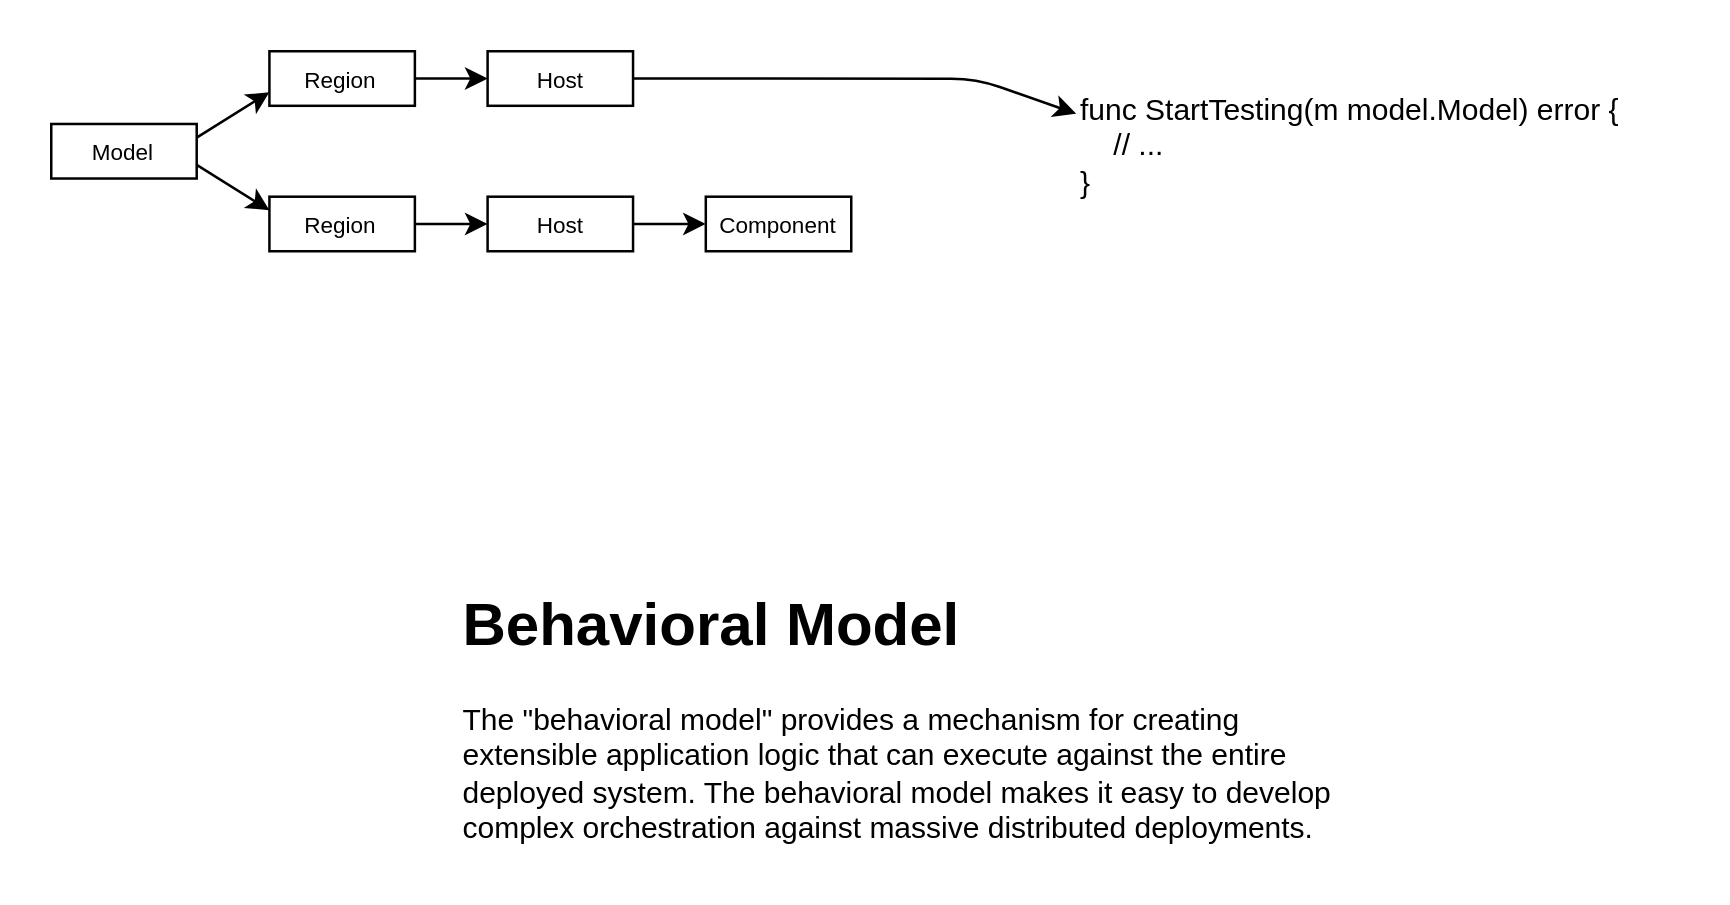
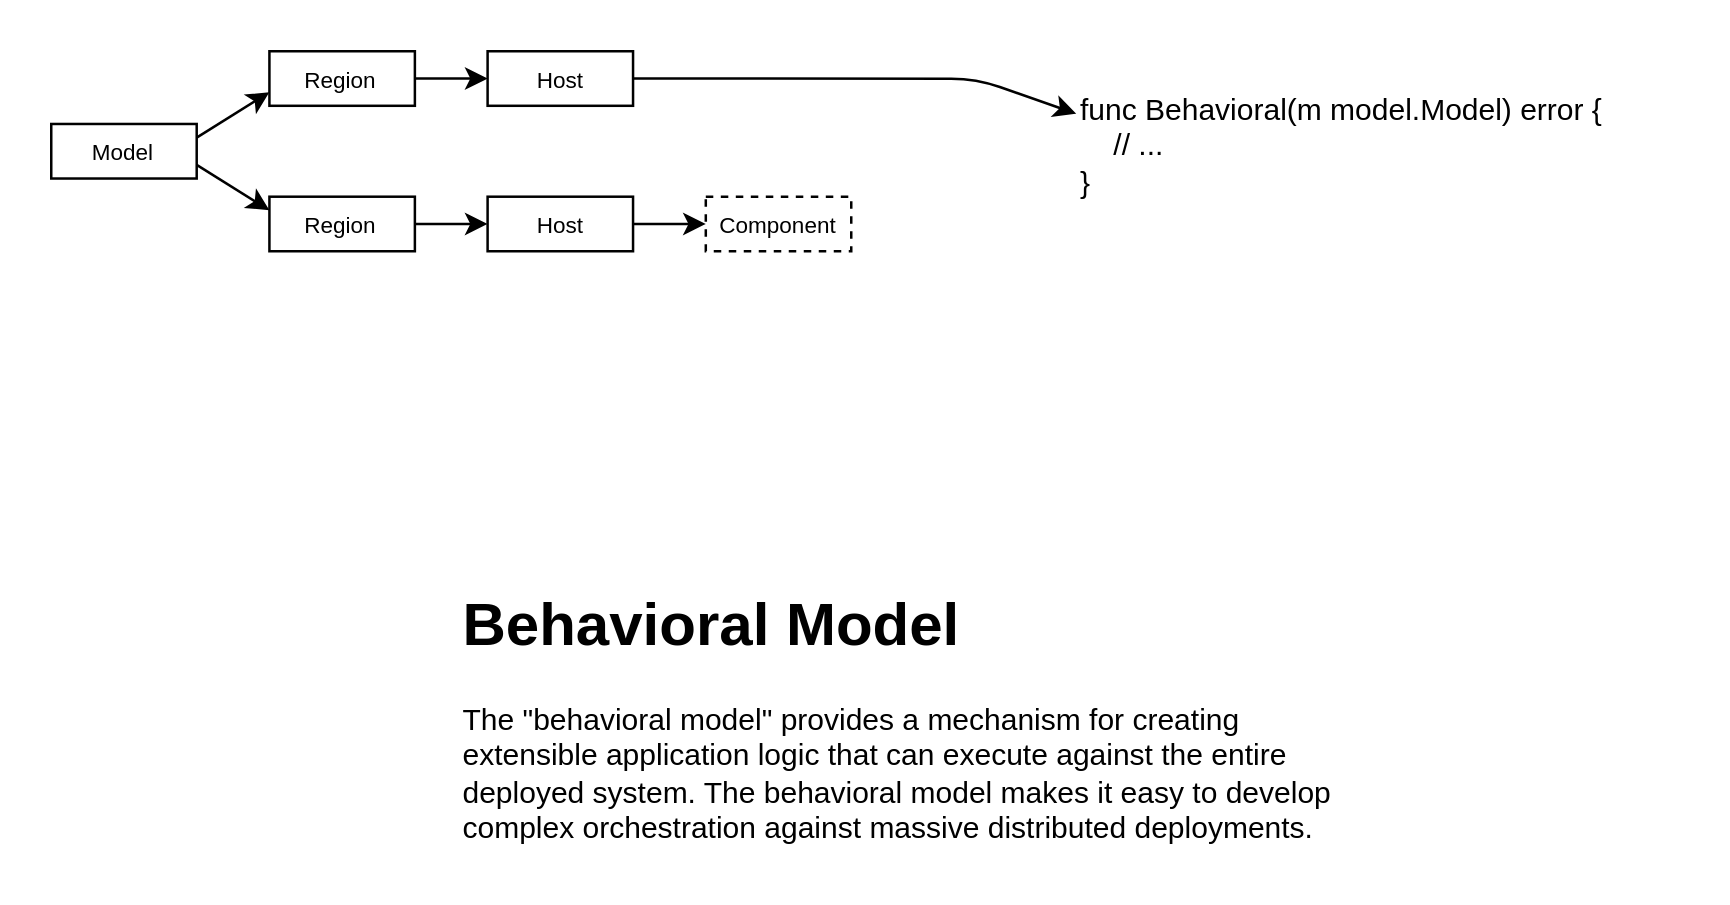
node "func StartTesting(m model.Model) error { // ... }": label "func StartTesting(m model.Model) error { // ... }" -> "func Behavioral(m model.Model) error { // ... }"
node "Component": style solid -> dashed
